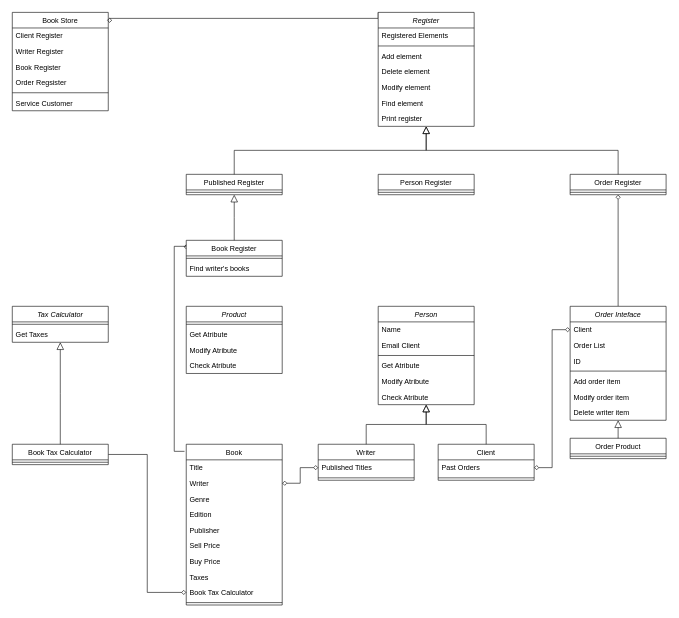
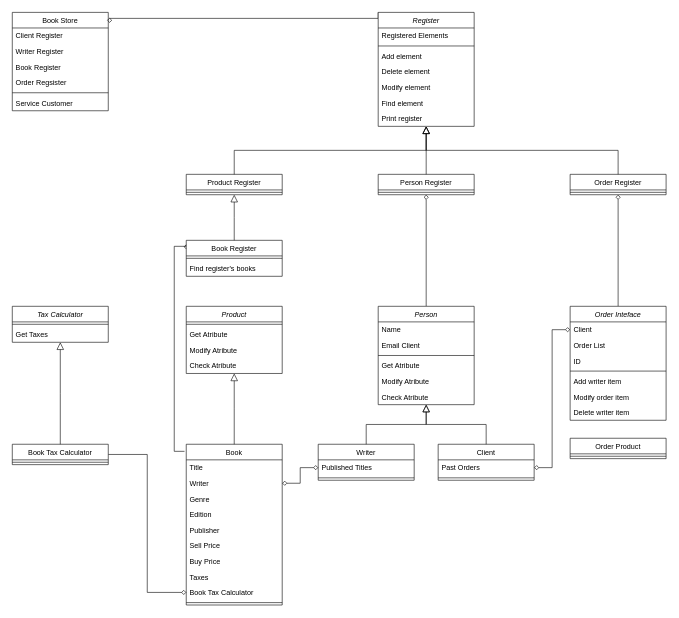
edge "Person Register" -> "Register": added
node "Published Register": label "Published Register" -> "Product Register"
edge "Person" -> "Person Register": added
node "Find writer's books": label "Find writer's books" -> "Find register's books"
node "Add order item": label "Add order item" -> "Add writer item"
edge "Book" -> "Product": added
edge "Order Product" -> "Order Inteface": removed
